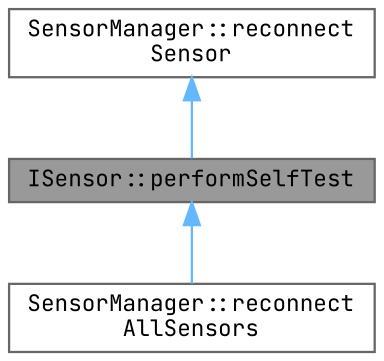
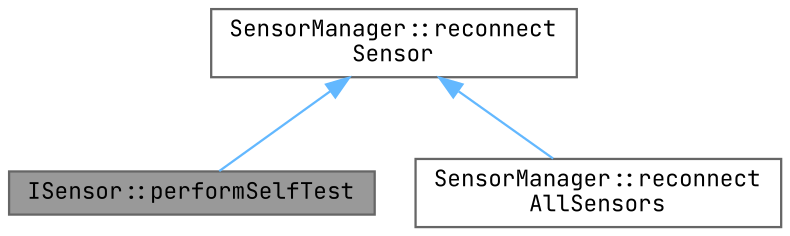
edge "SensorManager::reconnect AllSensors" -> "ISensor::performSelfTest": now "SensorManager::reconnect AllSensors" -> "SensorManager::reconnect Sensor"
